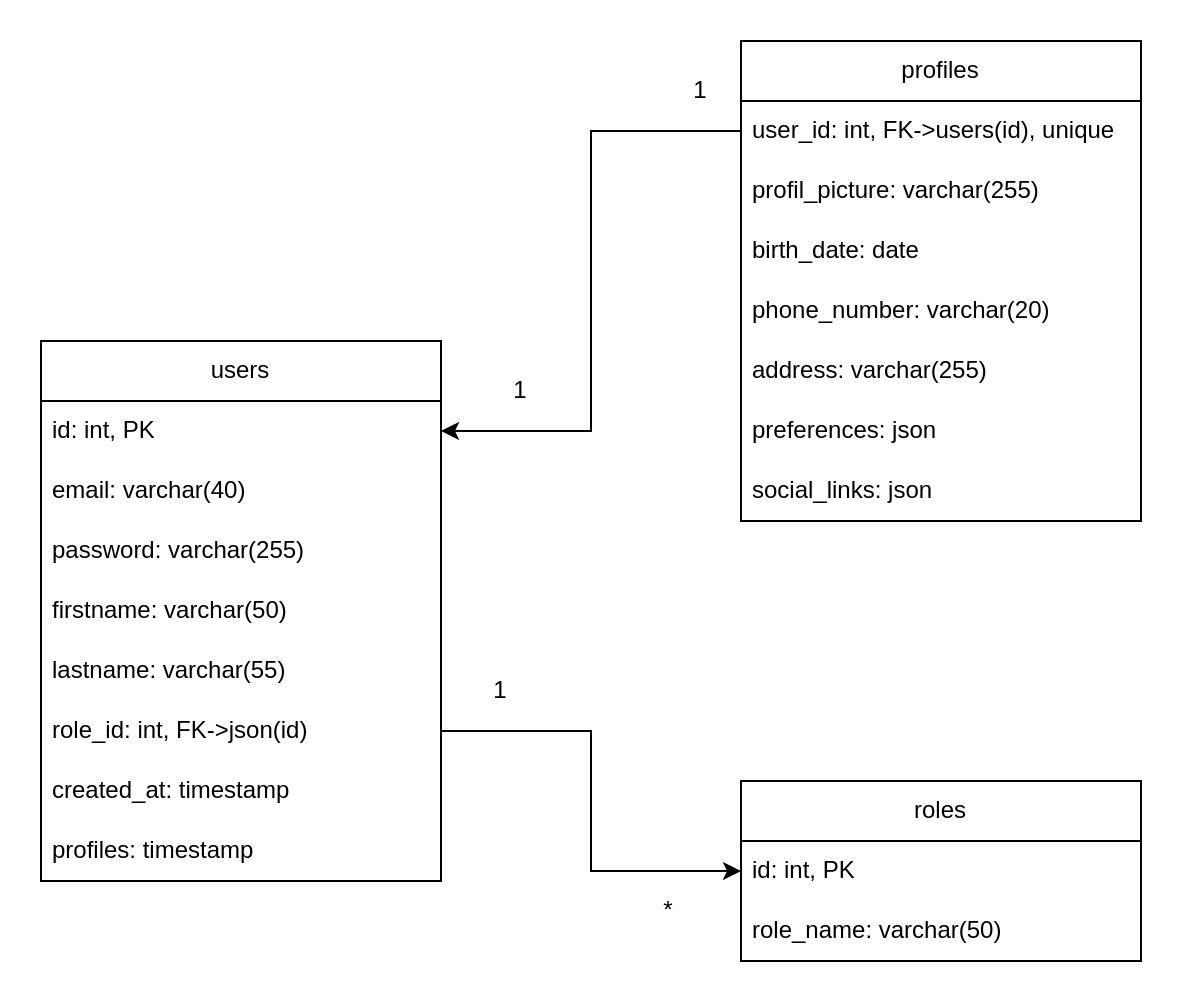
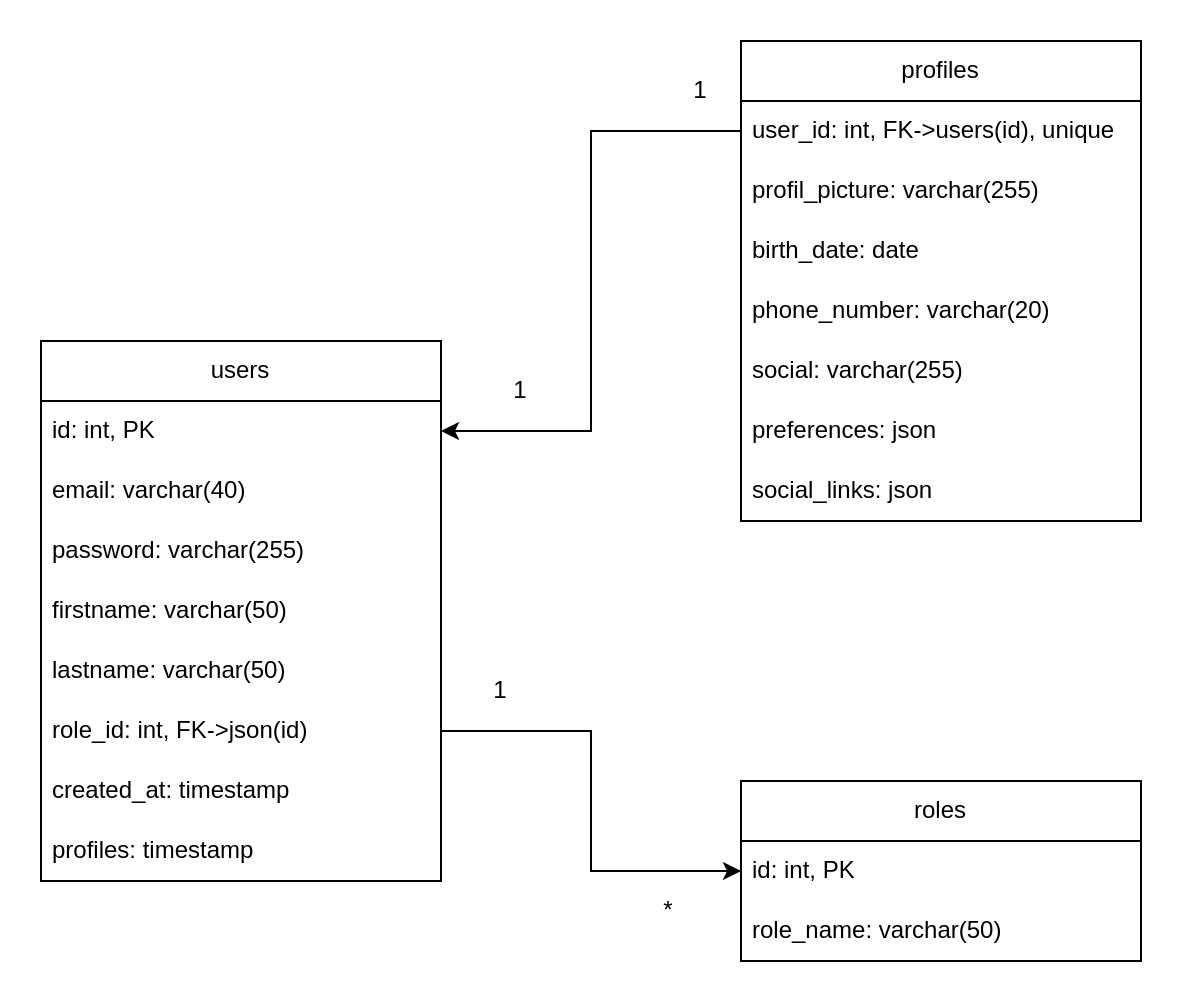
node "address: varchar(255)": label "address: varchar(255)" -> "social: varchar(255)"
node "lastname: varchar(55)": label "lastname: varchar(55)" -> "lastname: varchar(50)"
